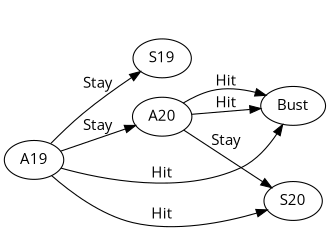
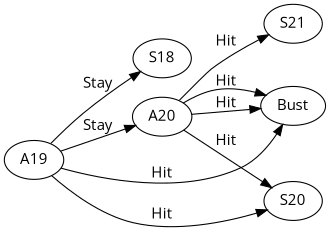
node "S21": added
node "S19": label "S19" -> "S18"
edge "A20" -> "S20": label "Stay" -> "Hit"
